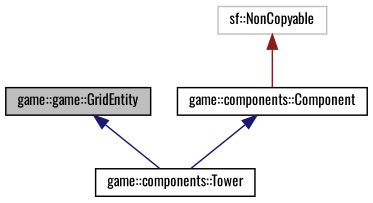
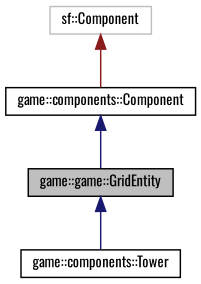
node "sf::NonCopyable": label "sf::NonCopyable" -> "sf::Component"
edge "game::components::Tower" -> "game::components::Component": now "game::game::GridEntity" -> "game::components::Component"
